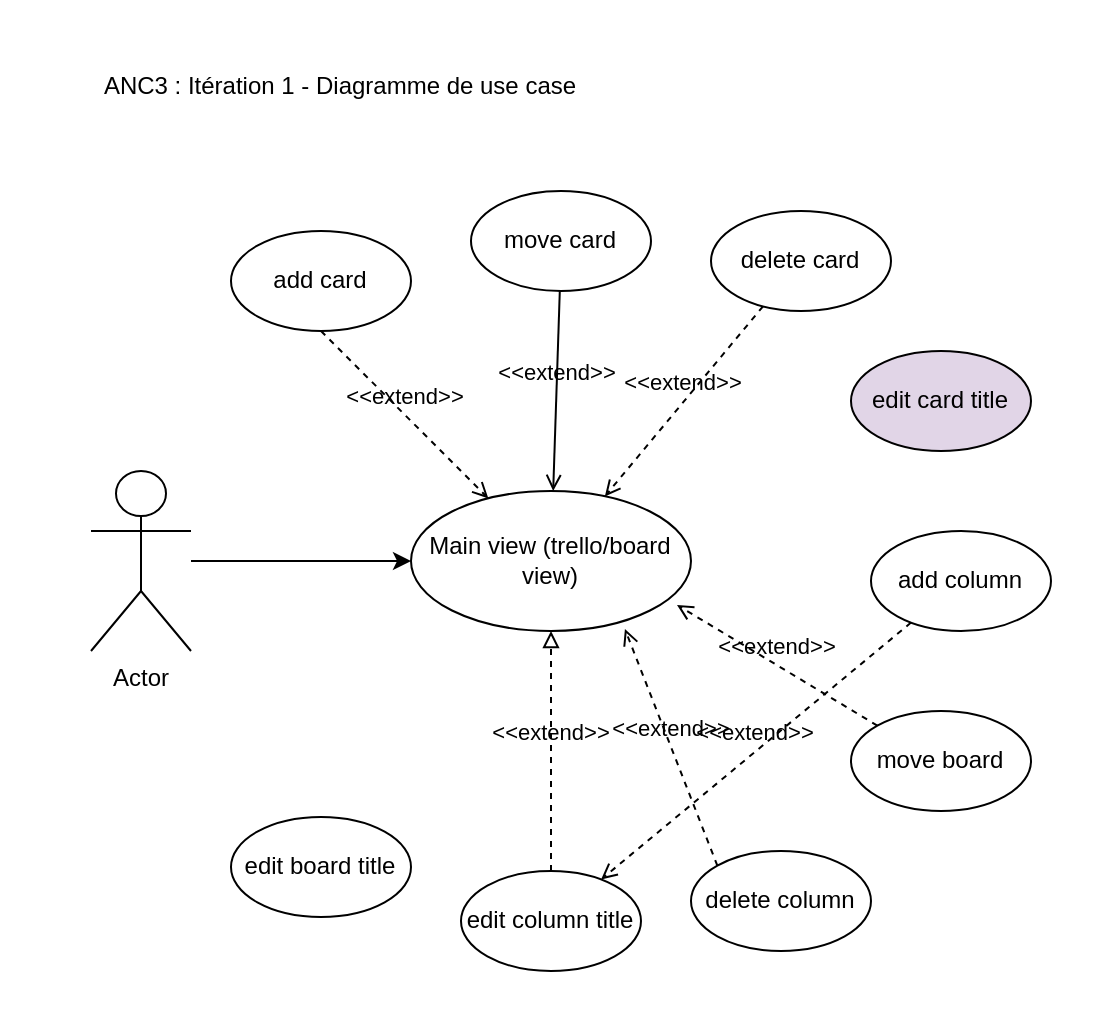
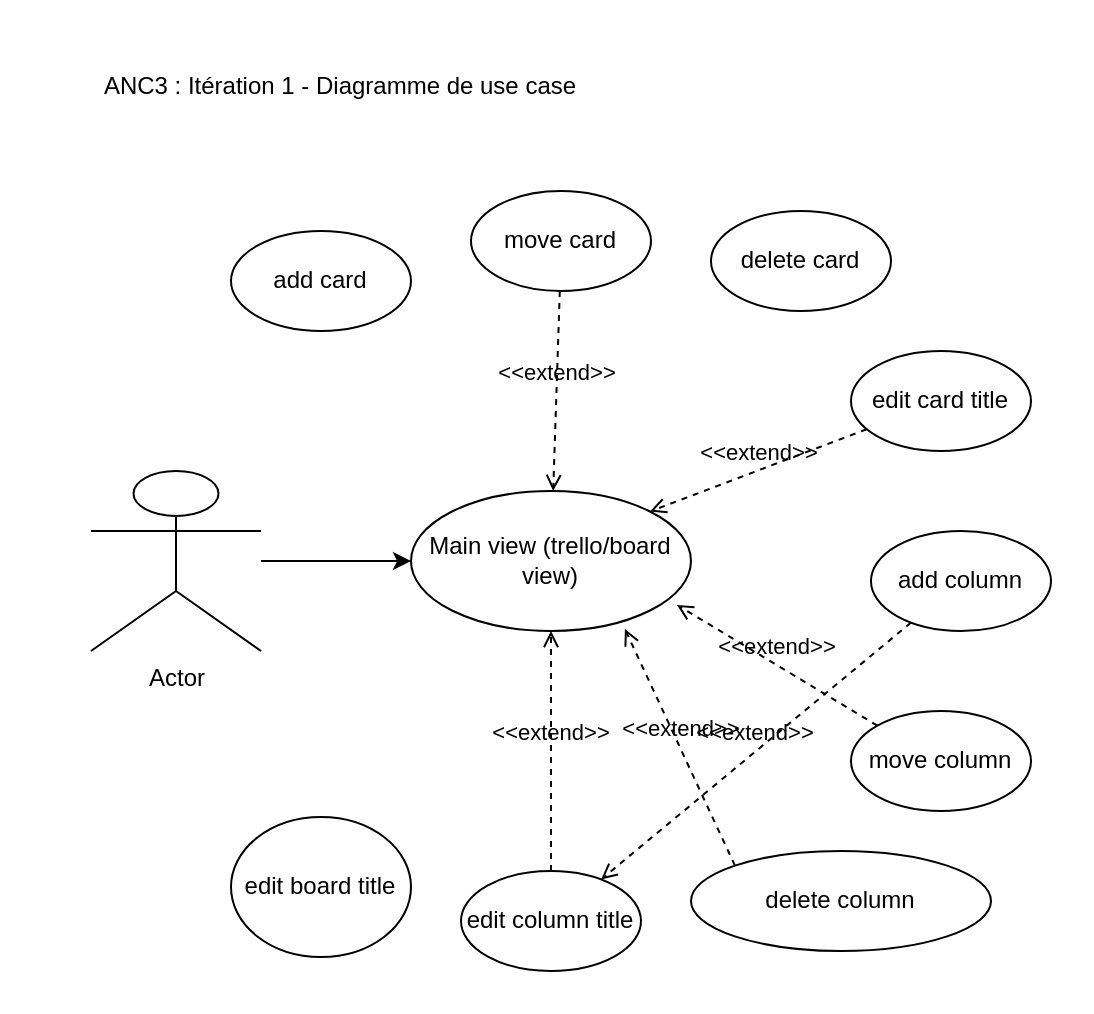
edge "move card" -> "Main view (trello/board view)": style solid -> dashed
edge "delete card" -> "Main view (trello/board view)": removed, label "<<extend>>"
node "edit card title": fillcolor #e1d5e7 -> #ffffff
edge "add card" -> "Main view (trello/board view)": removed, label "<<extend>>"
edge "edit card title" -> "Main view (trello/board view)": added, label "<<extend>>"
node "Actor": size 100x180 -> 170x180
edge "edit column title" -> "Main view (trello/board view)": arrowhead block -> open
node "move board": label "move board" -> "move column"
node "edit board title": size 180x100 -> 180x140
node "delete column": size 180x100 -> 300x100
